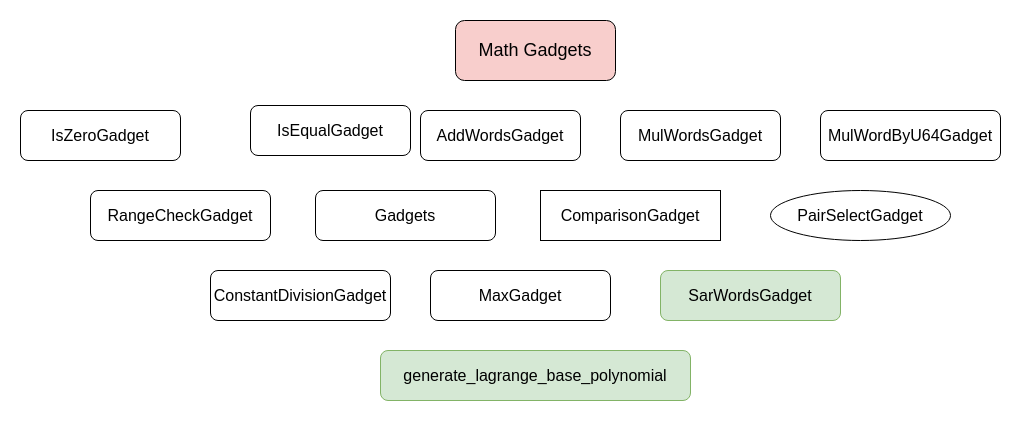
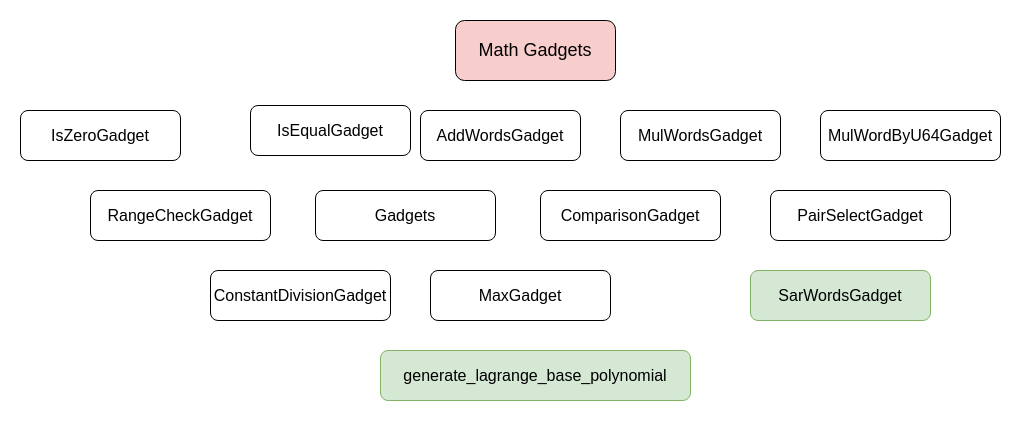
node "ComparisonGadget": shape rectangle -> rounded rectangle
node "PairSelectGadget": shape ellipse -> rounded rectangle
node "SarWordsGadget": moved (751, 296) -> (841, 296)
